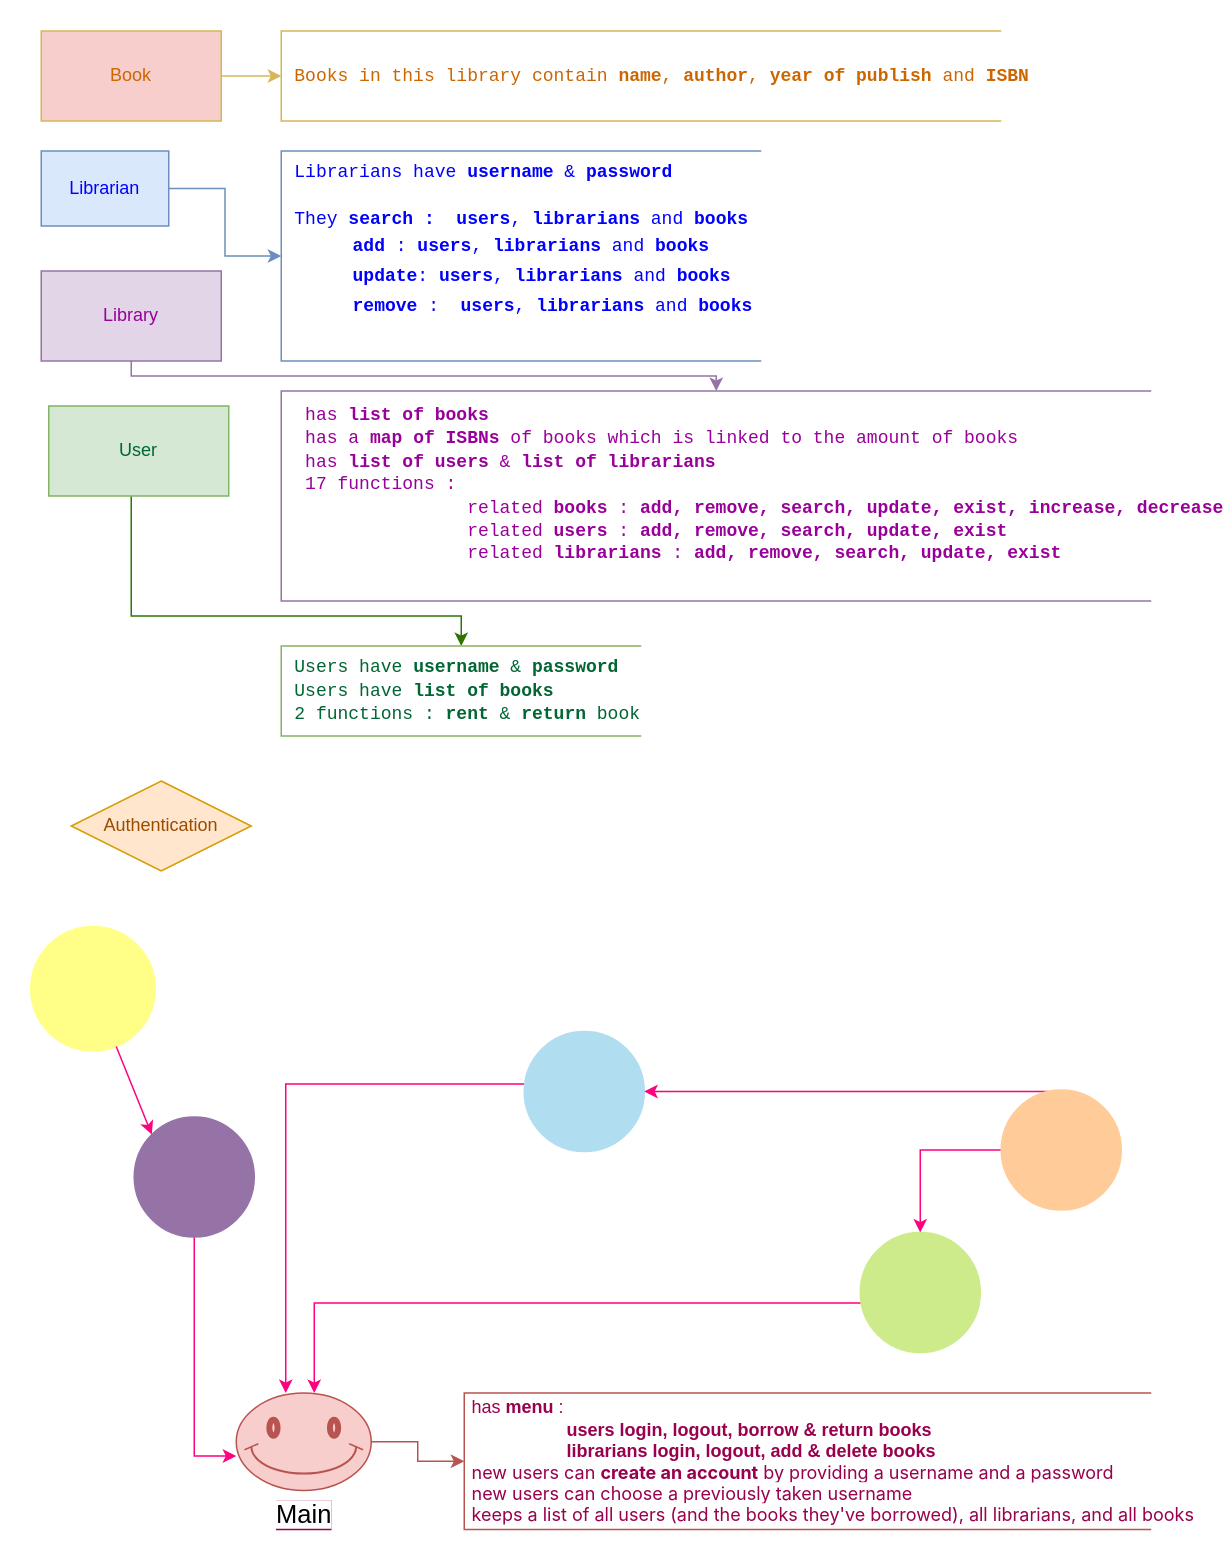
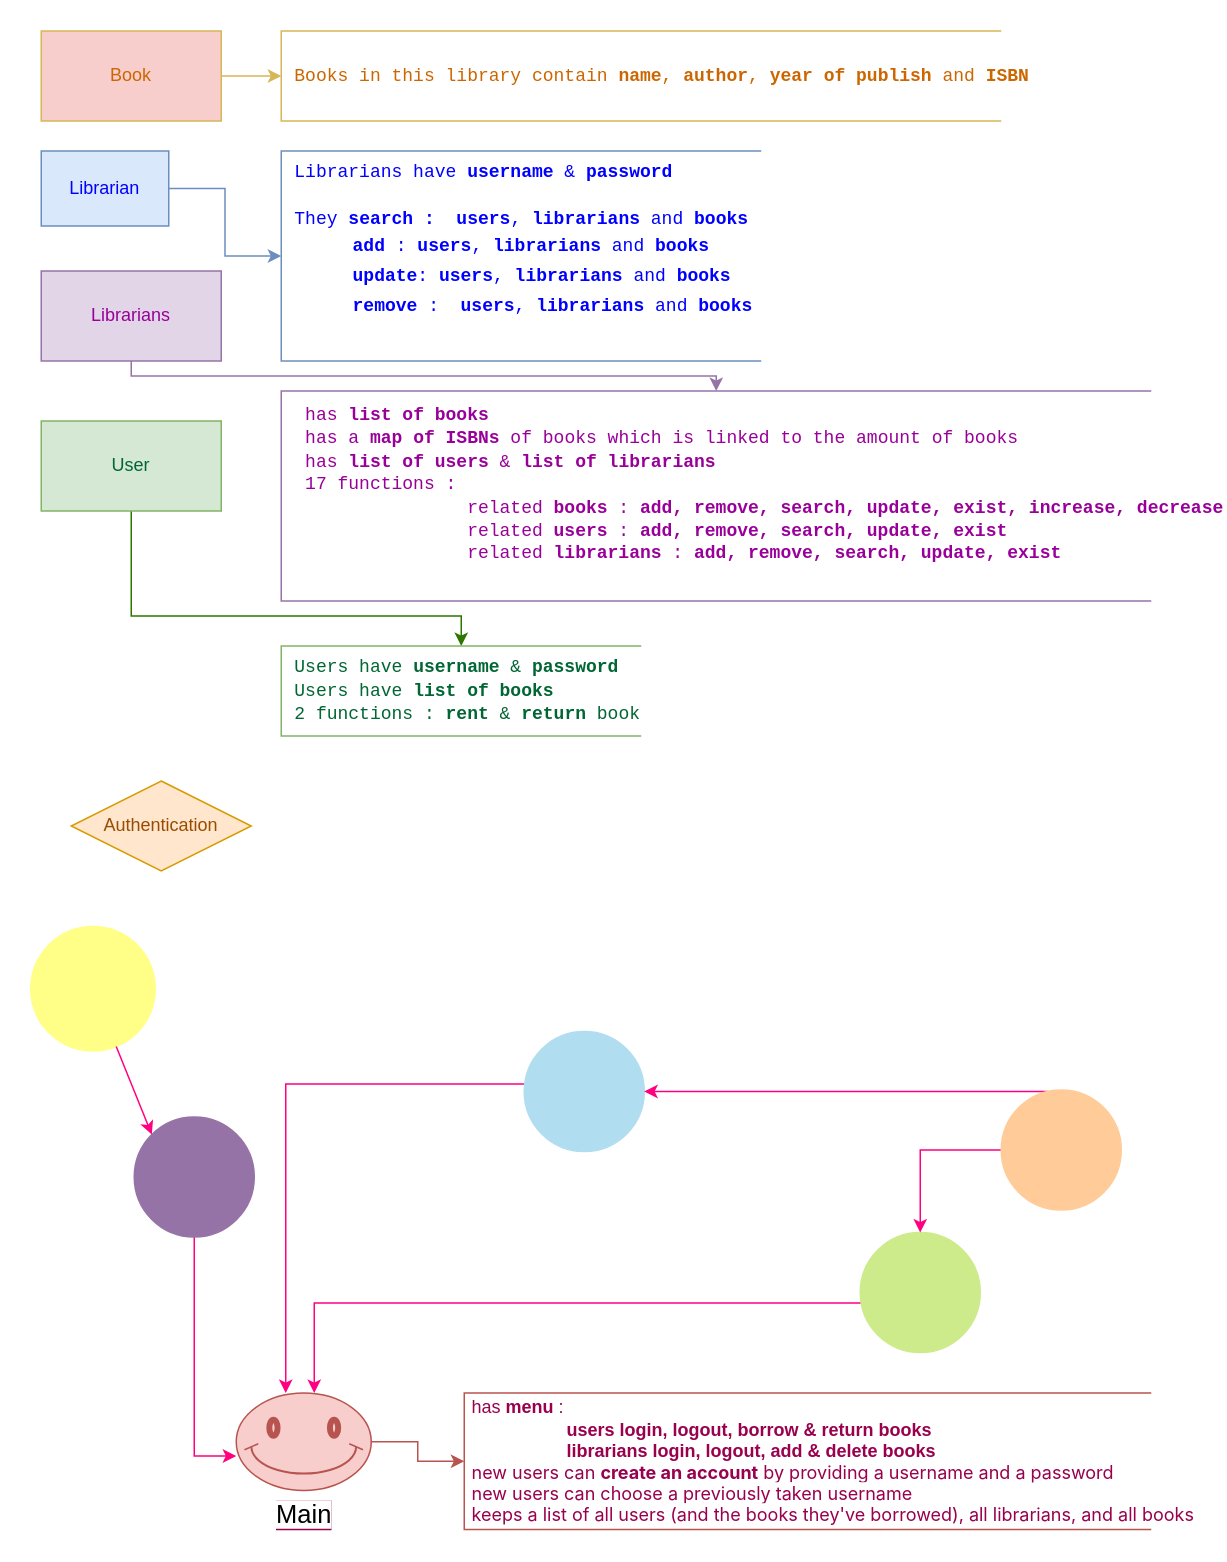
node "Library": label "Library" -> "Librarians"
node "User": moved (139, 451) -> (131, 466)
